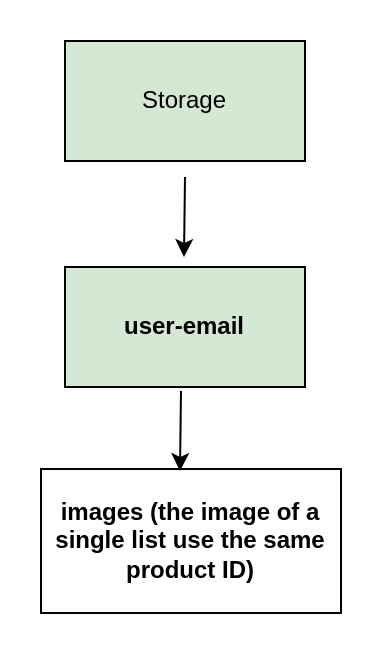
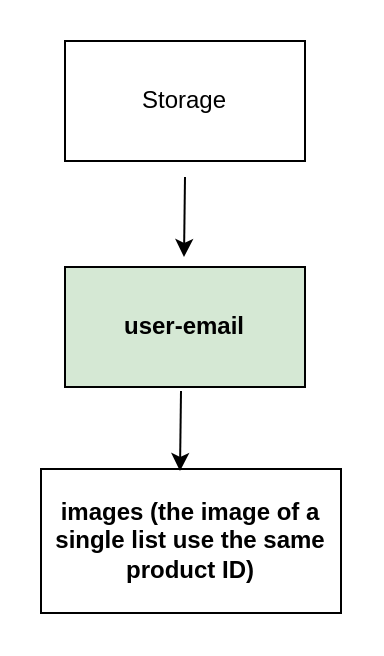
node "Storage": fillcolor #d5e8d4 -> #ffffff
